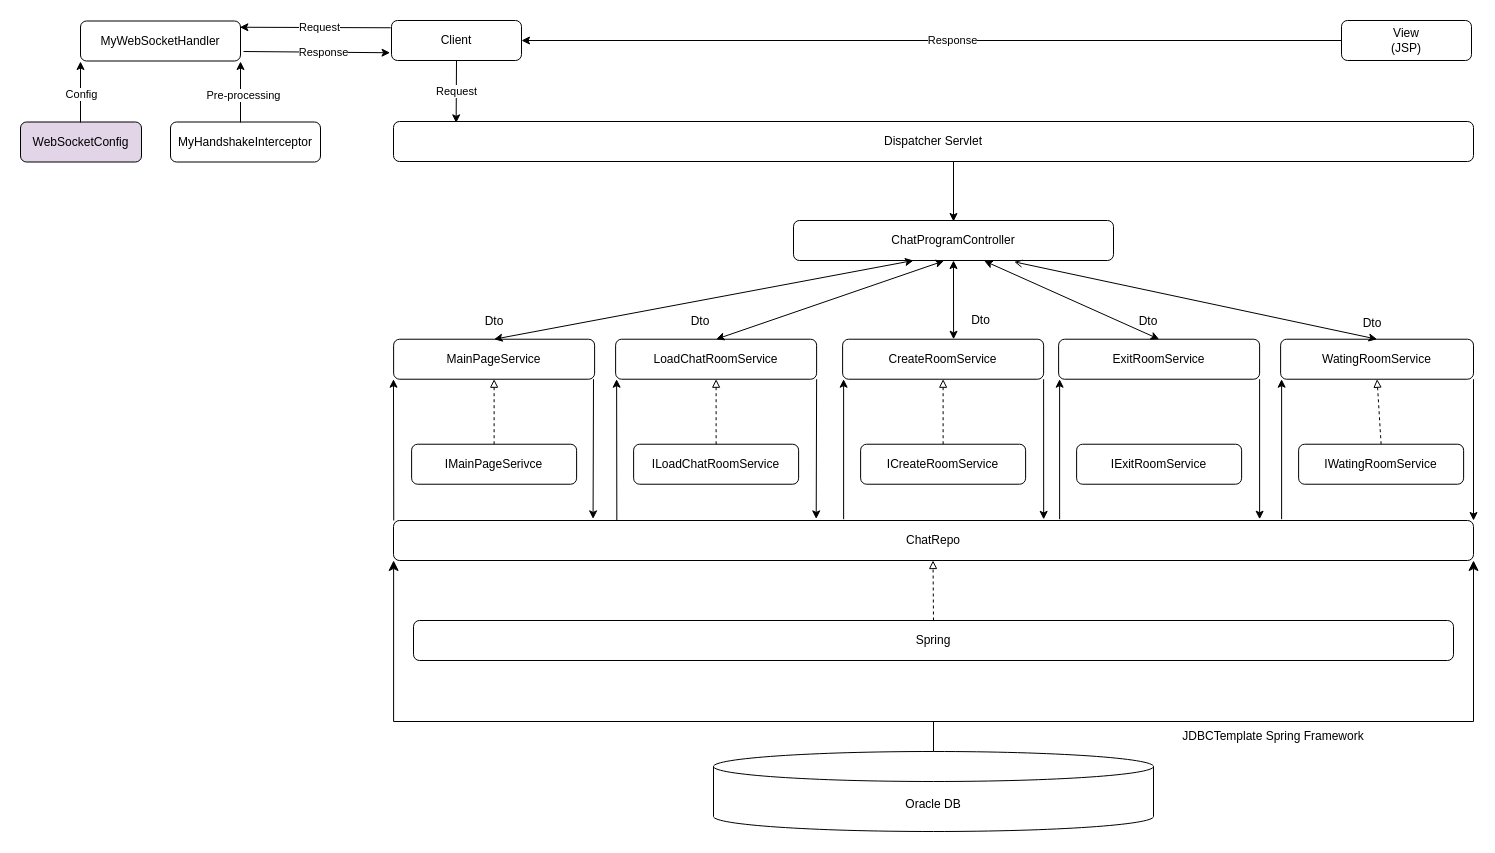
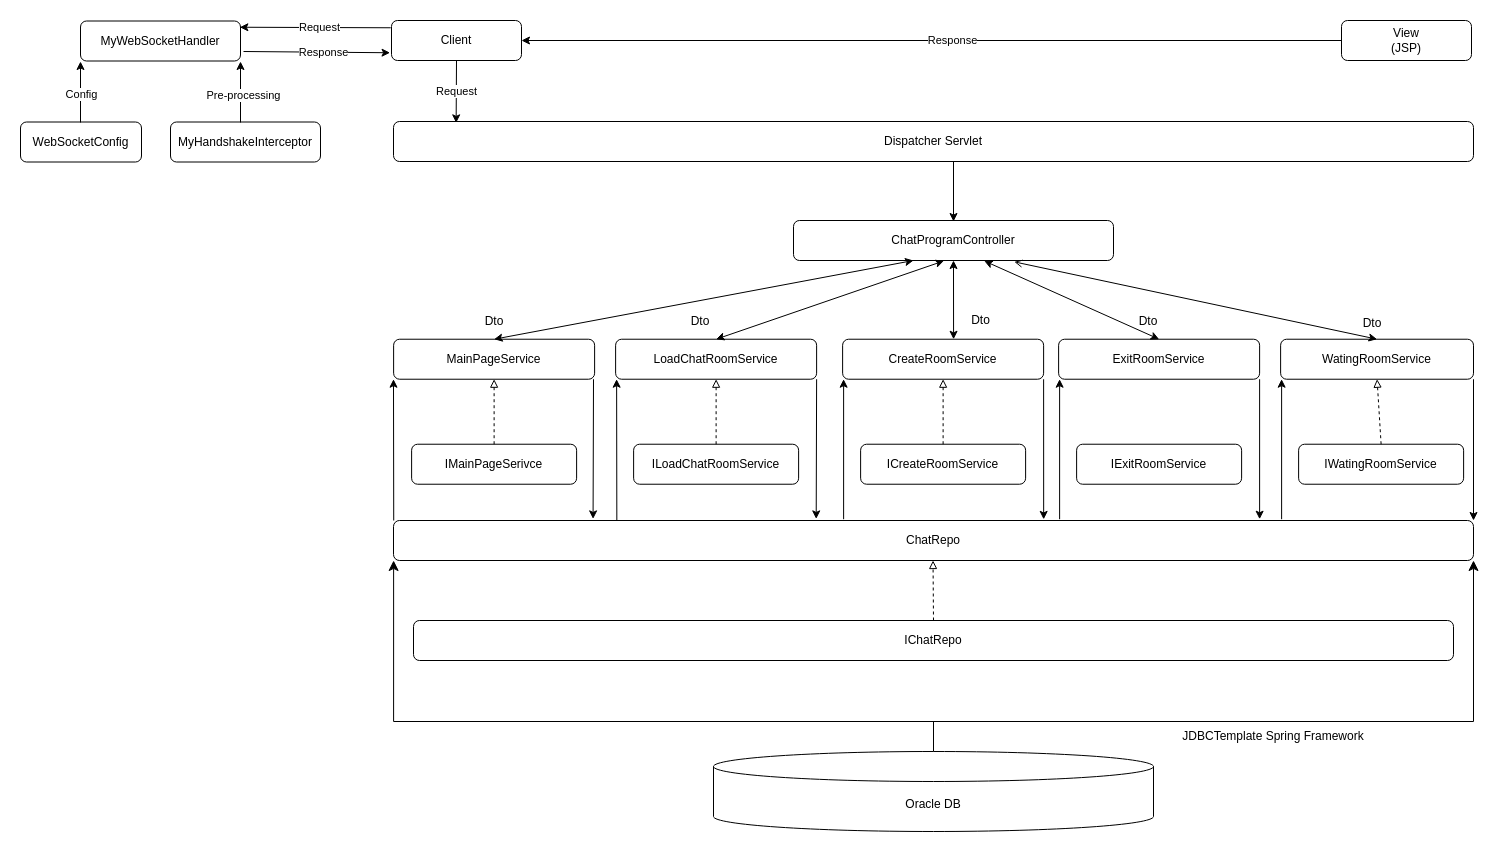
node "WebSocketConfig": fillcolor #e1d5e7 -> #ffffff
node "Spring": label "Spring" -> "IChatRepo"
